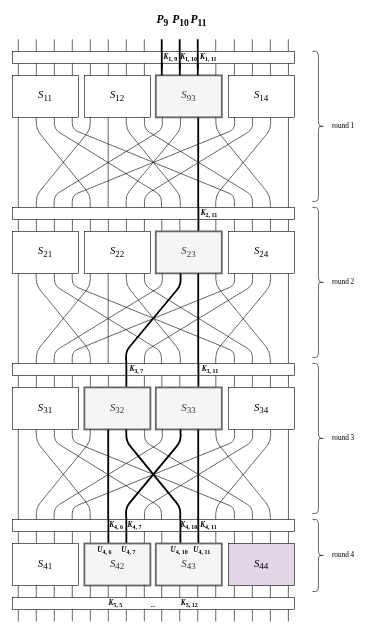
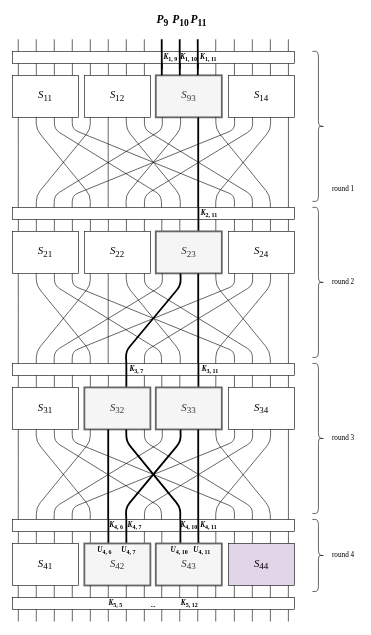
node "round 1": moved (343, 125) -> (343, 188)
